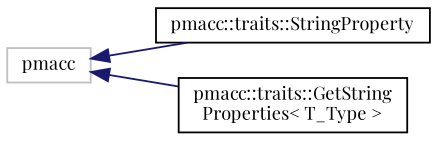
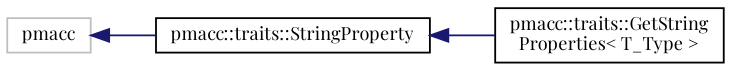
edge "pmacc::traits::GetString Properties< T_Type >" -> "pmacc": now "pmacc::traits::GetString Properties< T_Type >" -> "pmacc::traits::StringProperty"
